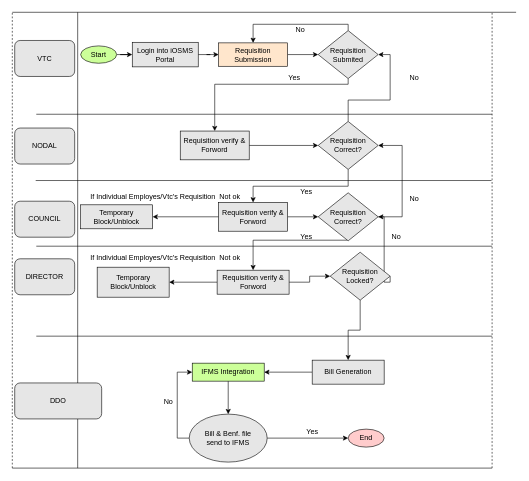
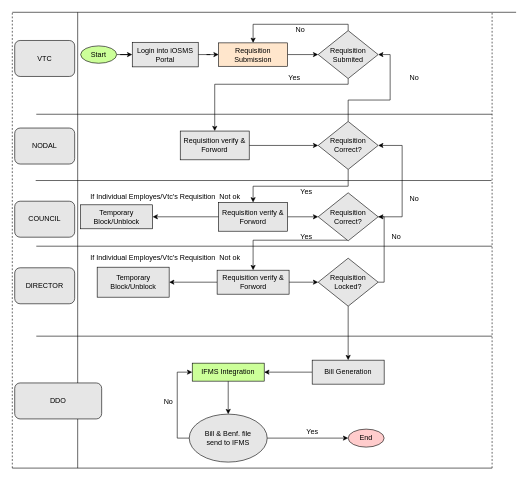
node "Requisition Locked?": moved (360, 276) -> (348, 282)
node "DIRECTOR": moved (45, 277) -> (45, 286)
